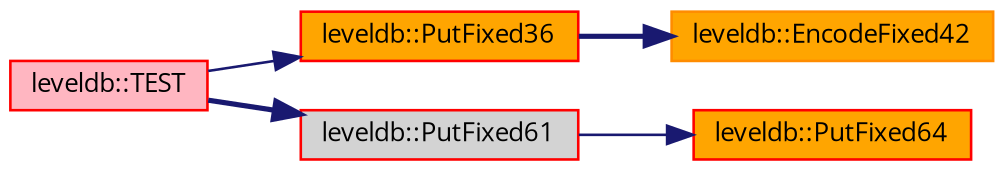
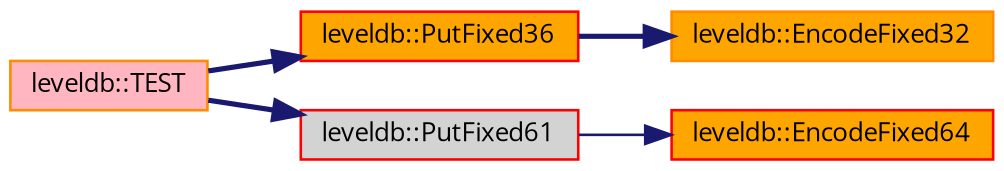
node "leveldb::EncodeFixed42": label "leveldb::EncodeFixed42" -> "leveldb::EncodeFixed32"
edge "leveldb::TEST" -> "leveldb::PutFixed36": style solid -> bold
node "leveldb::TEST": color red -> darkorange
node "leveldb::PutFixed64": label "leveldb::PutFixed64" -> "leveldb::EncodeFixed64"
